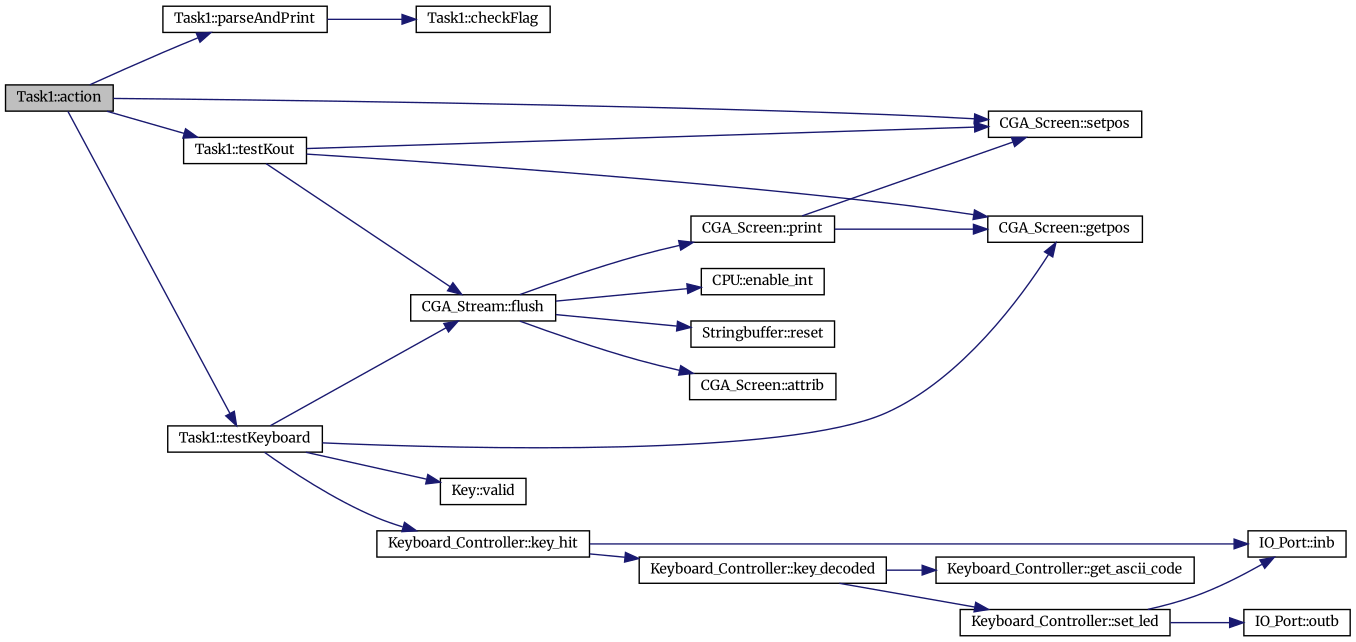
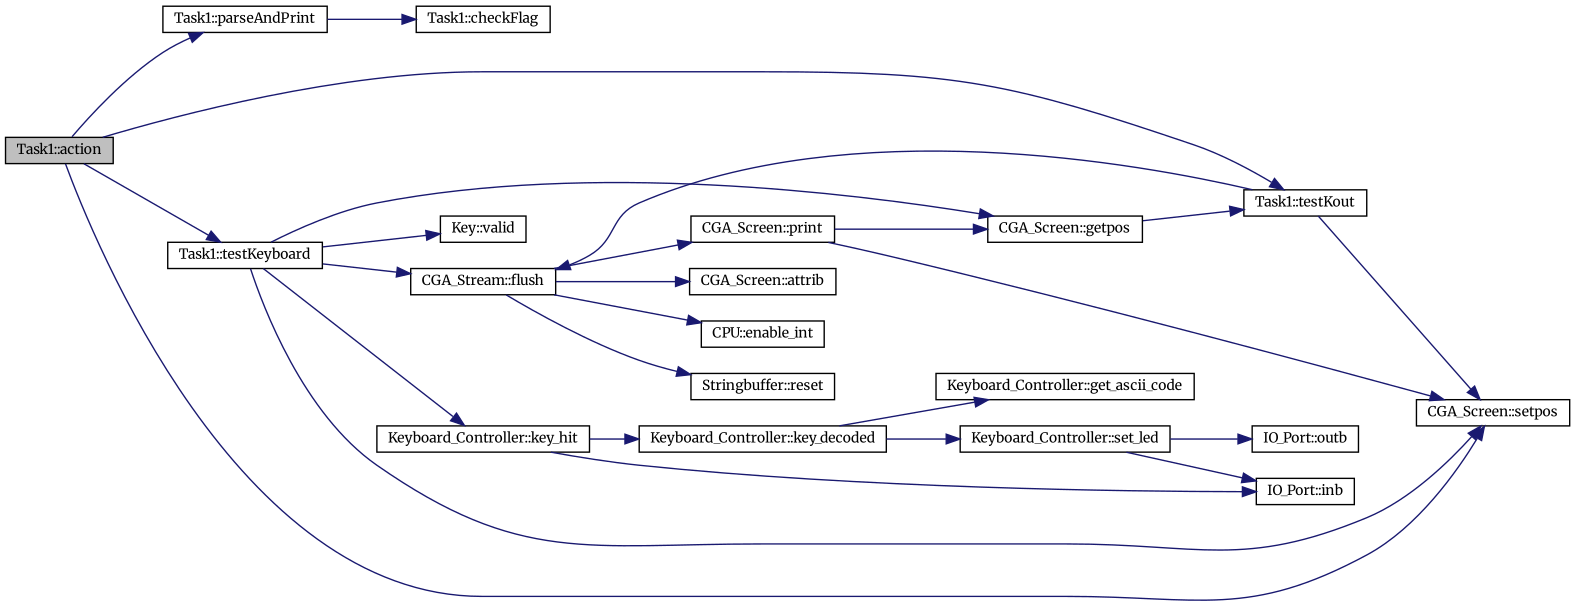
edge "Task1::testKout" -> "CGA_Screen::getpos": reversed
edge "Task1::testKeyboard" -> "CGA_Screen::setpos": added
